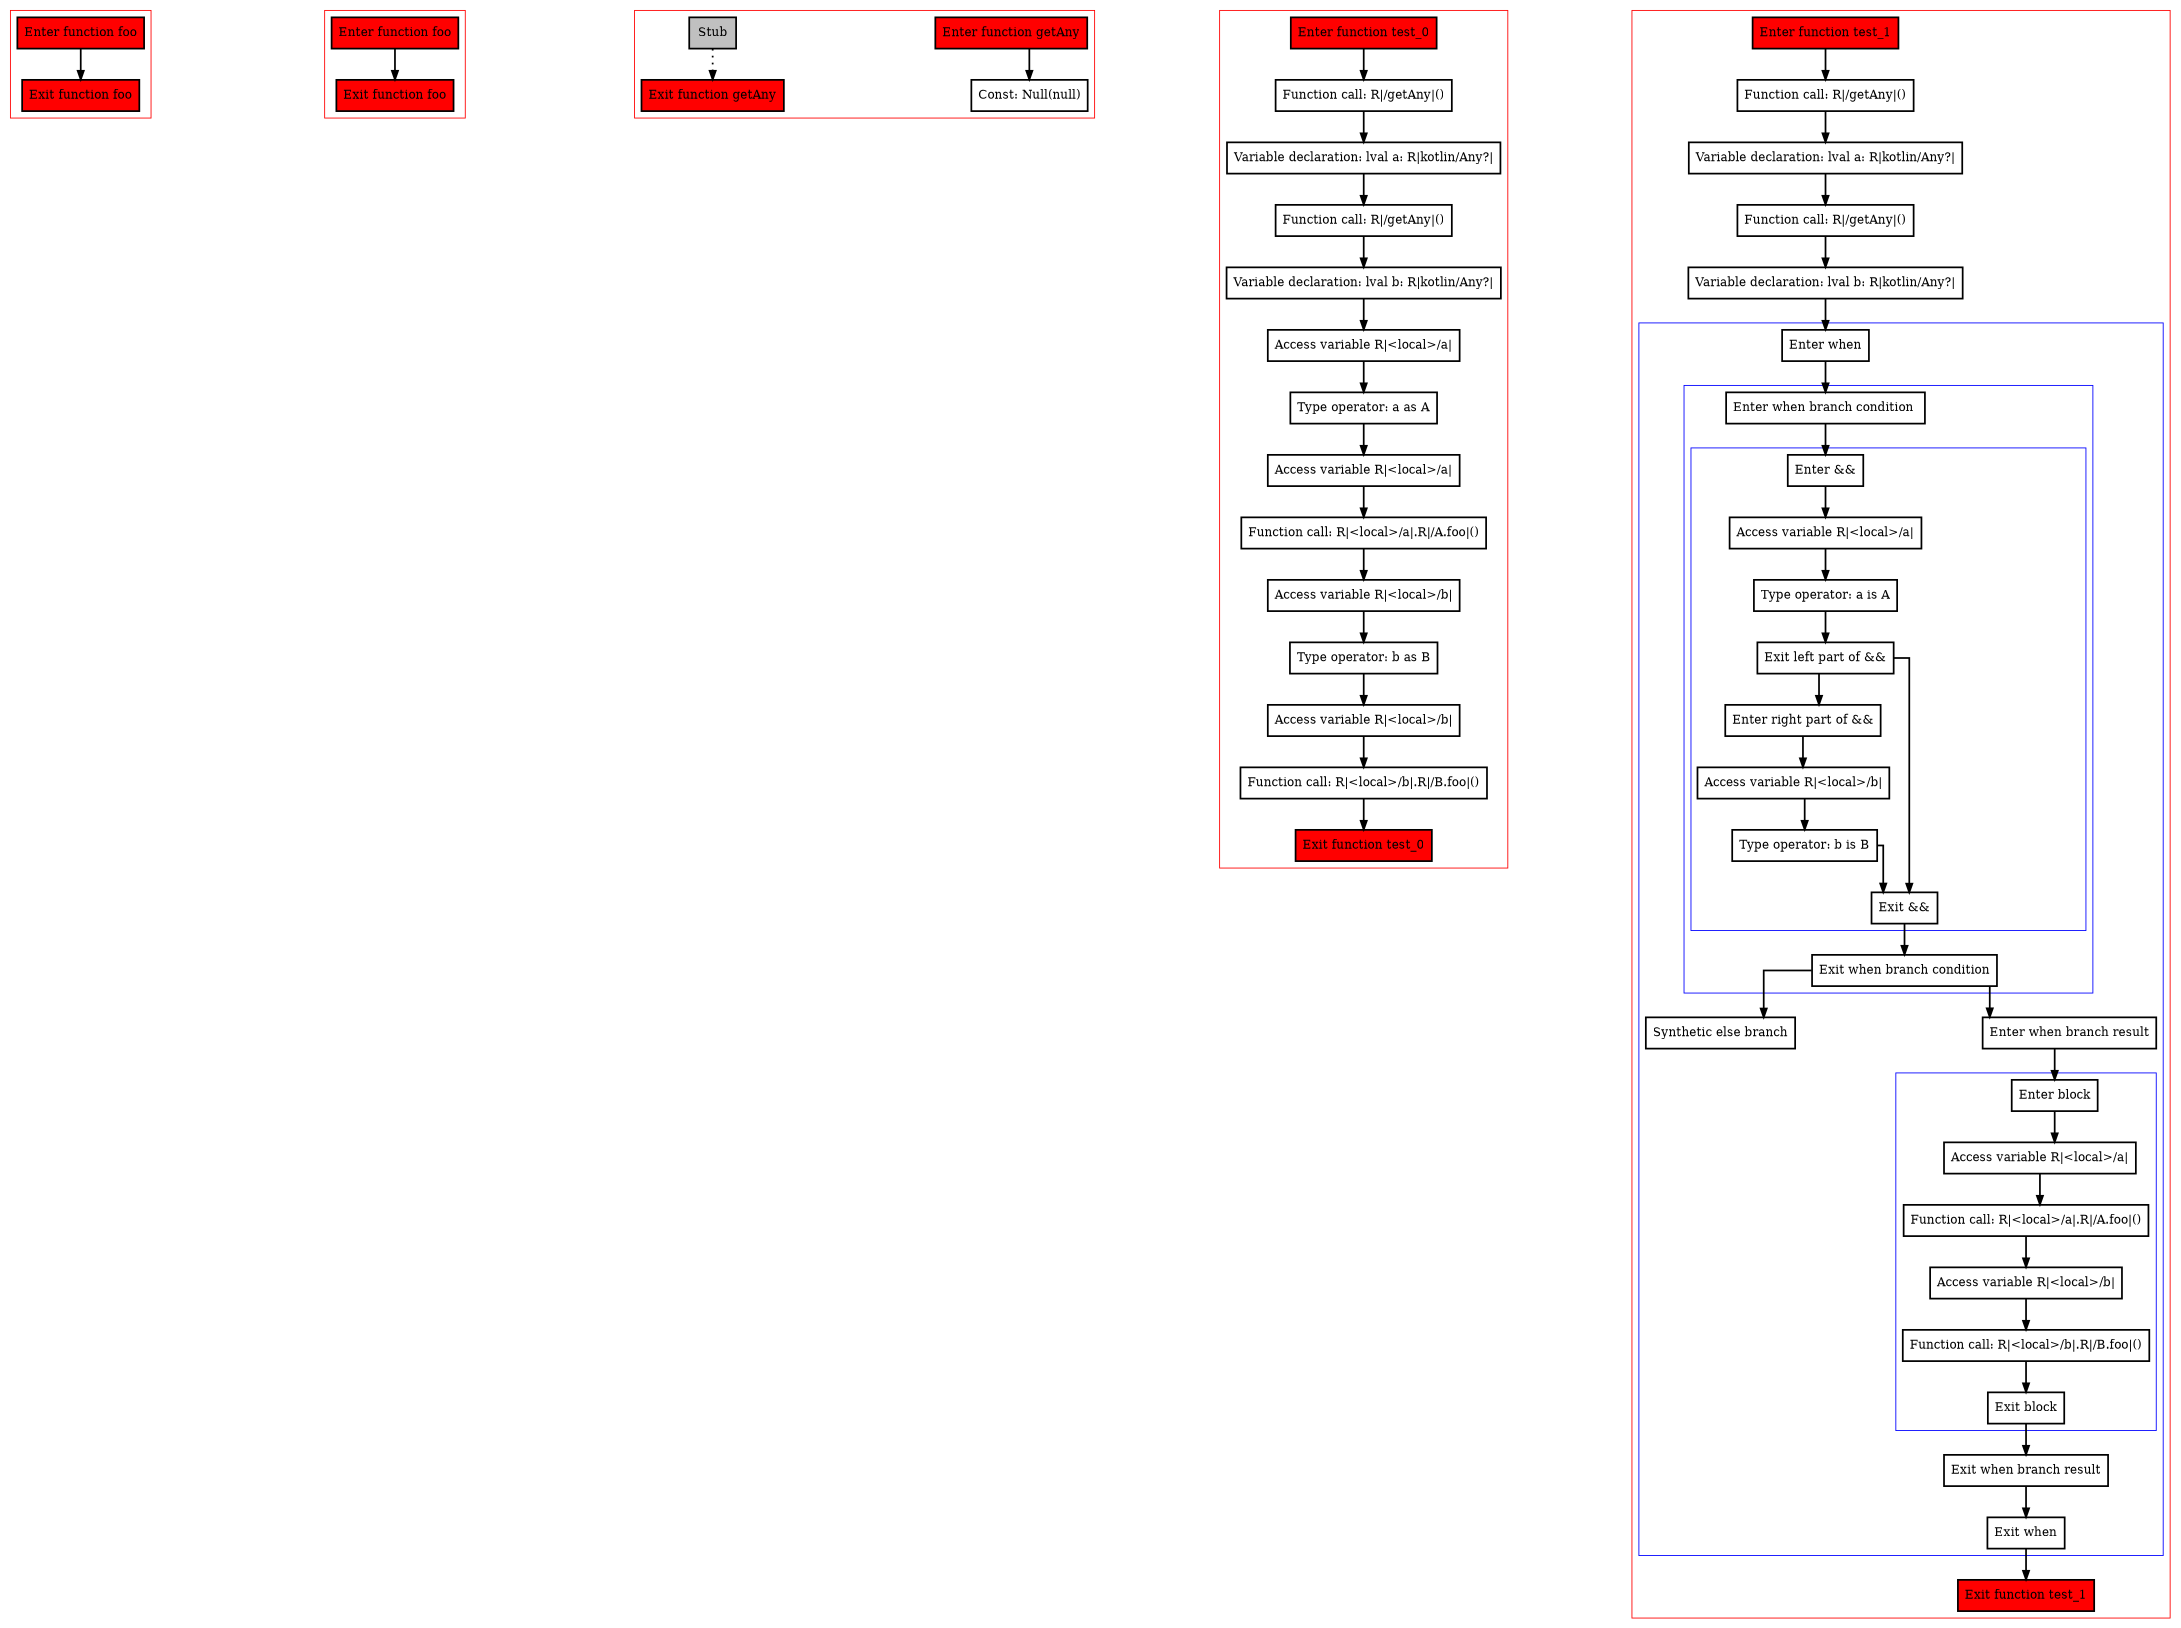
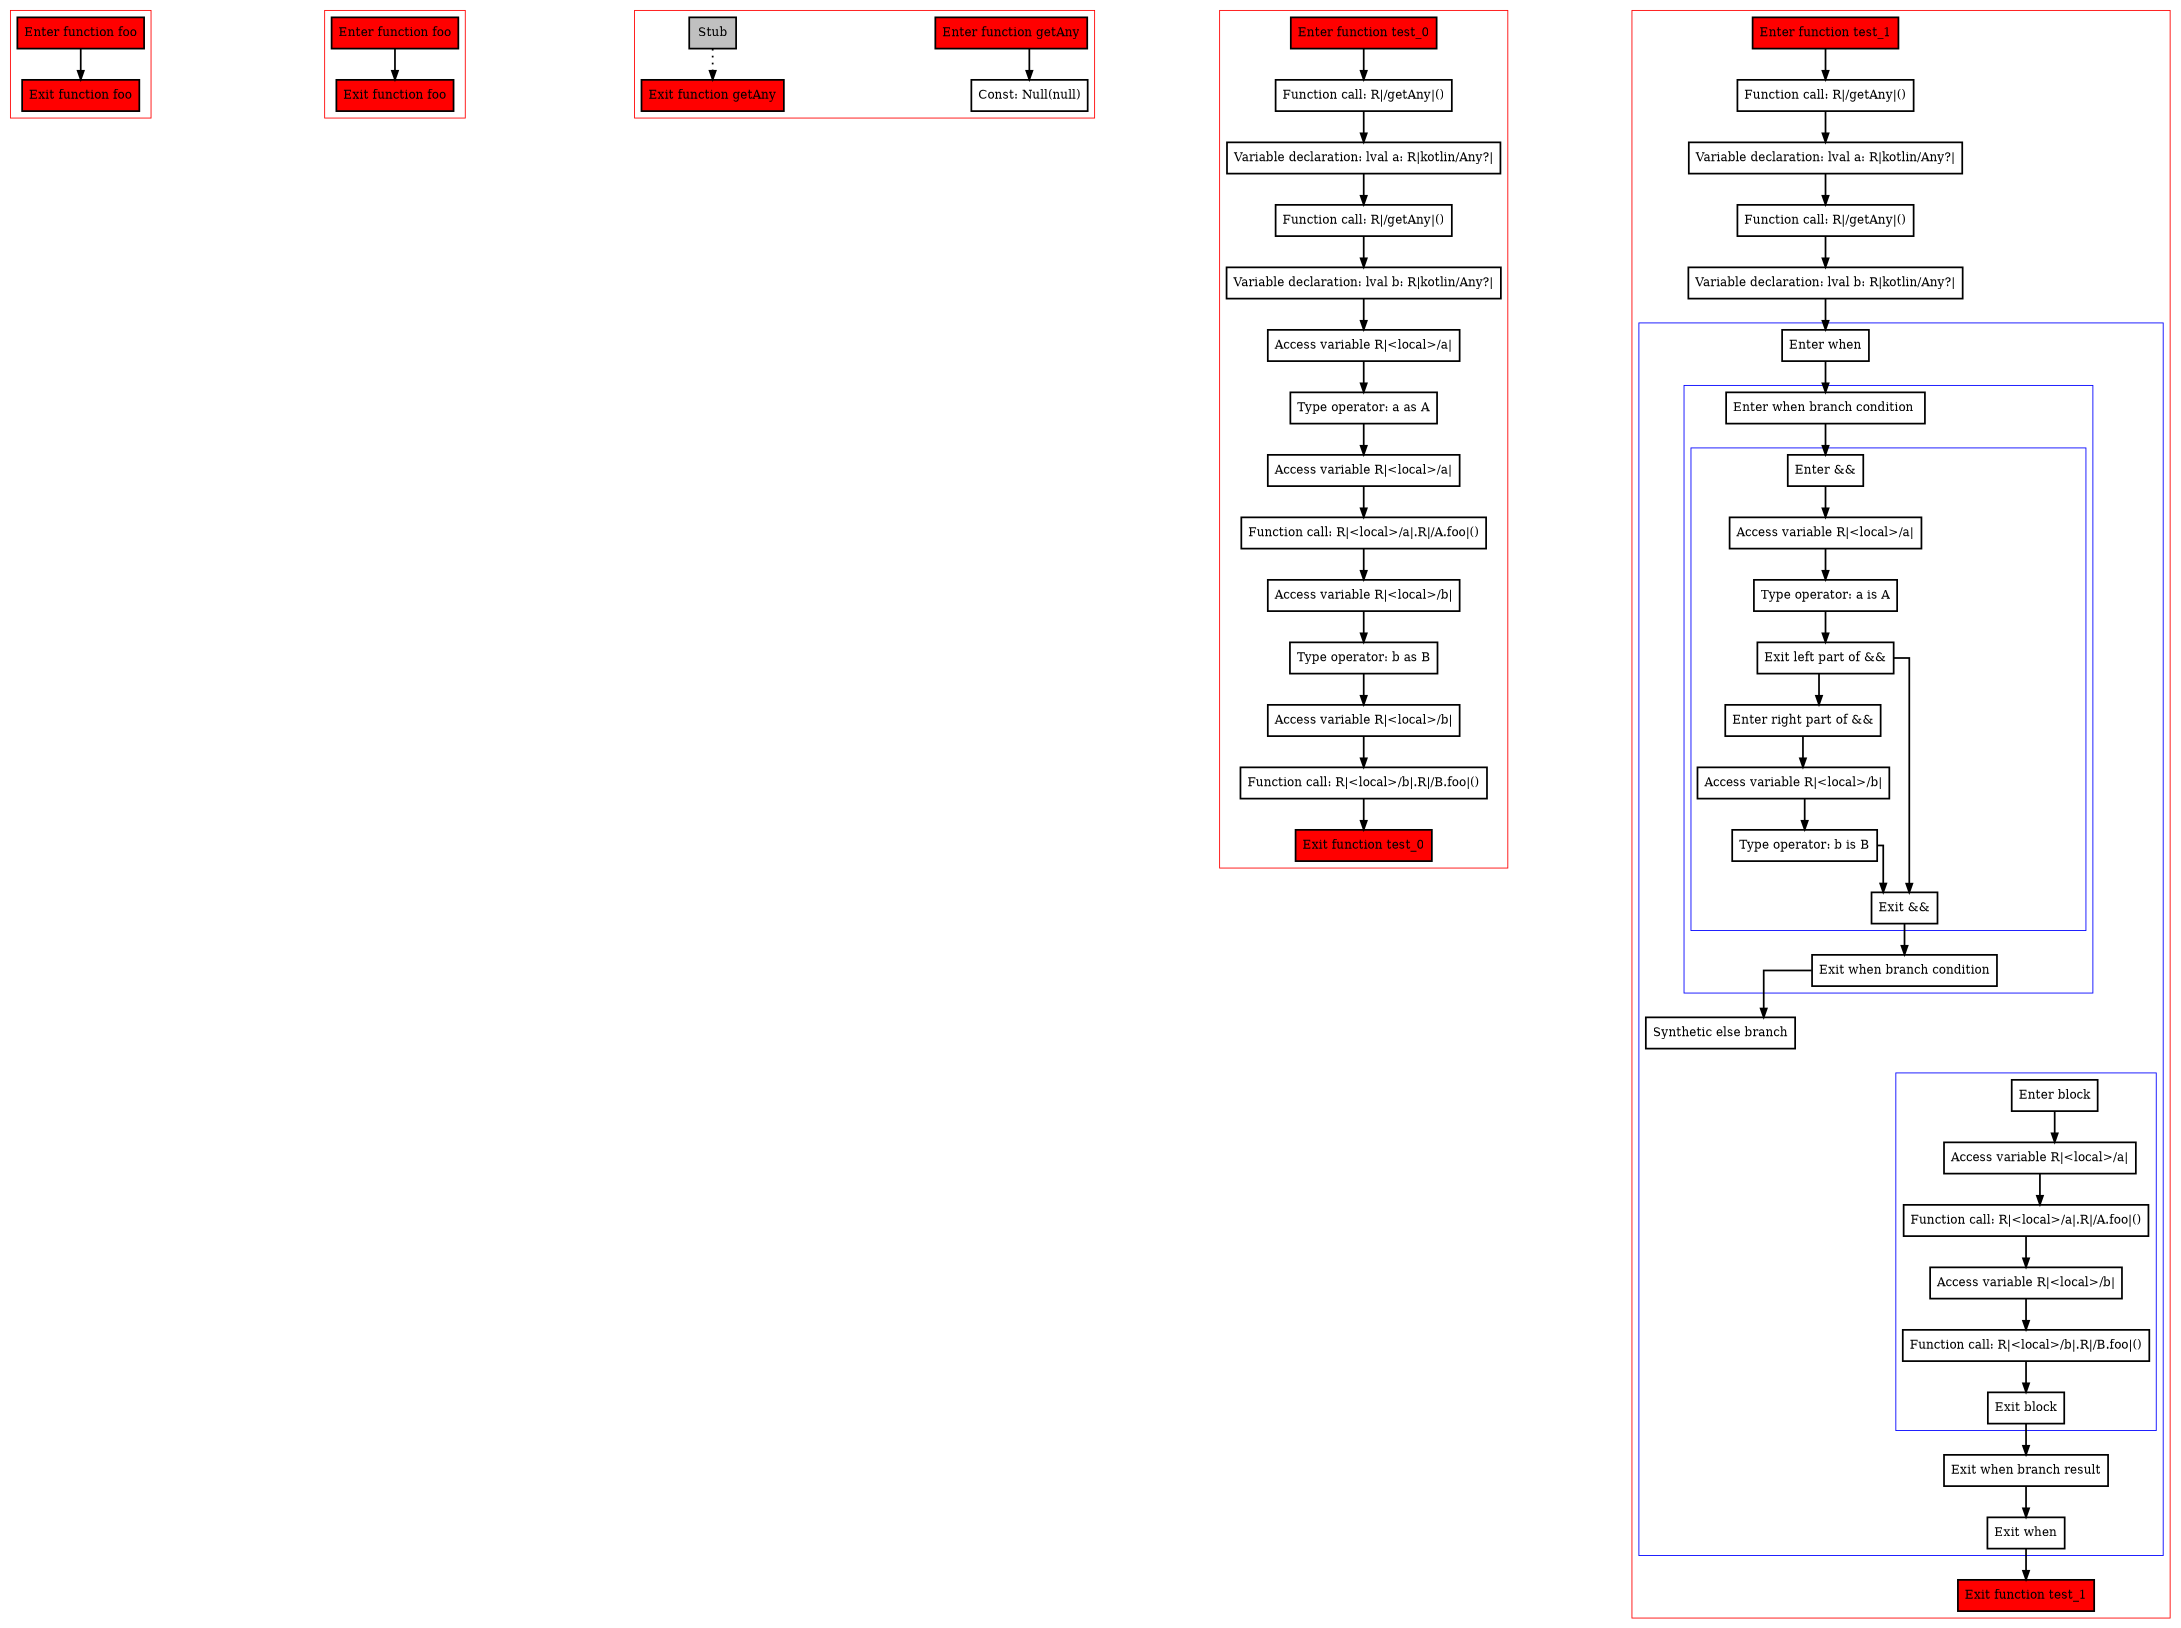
node "Enter when branch result": removed
